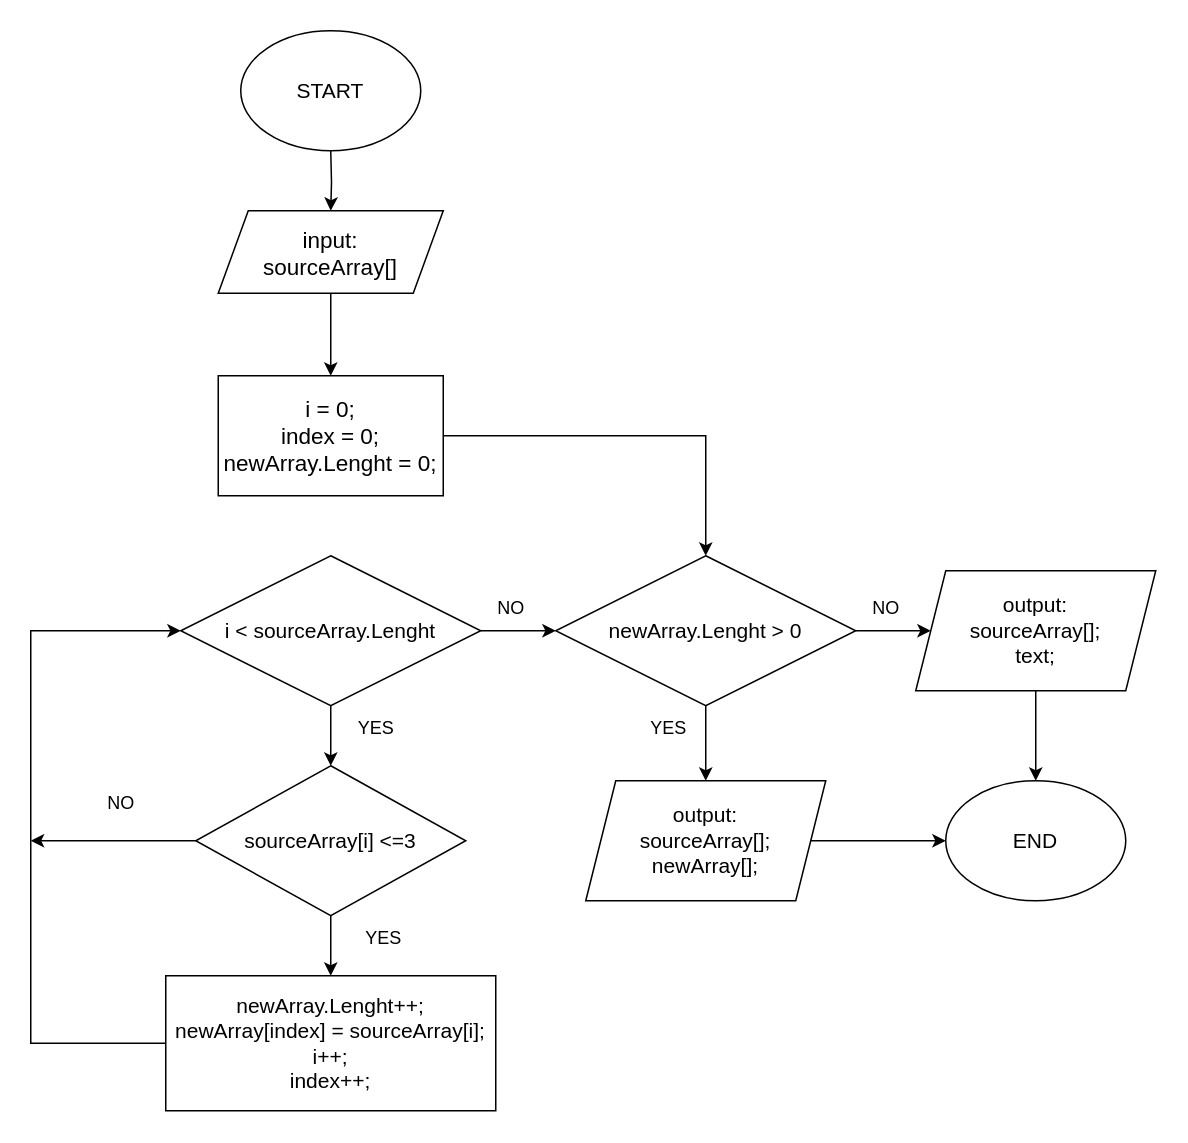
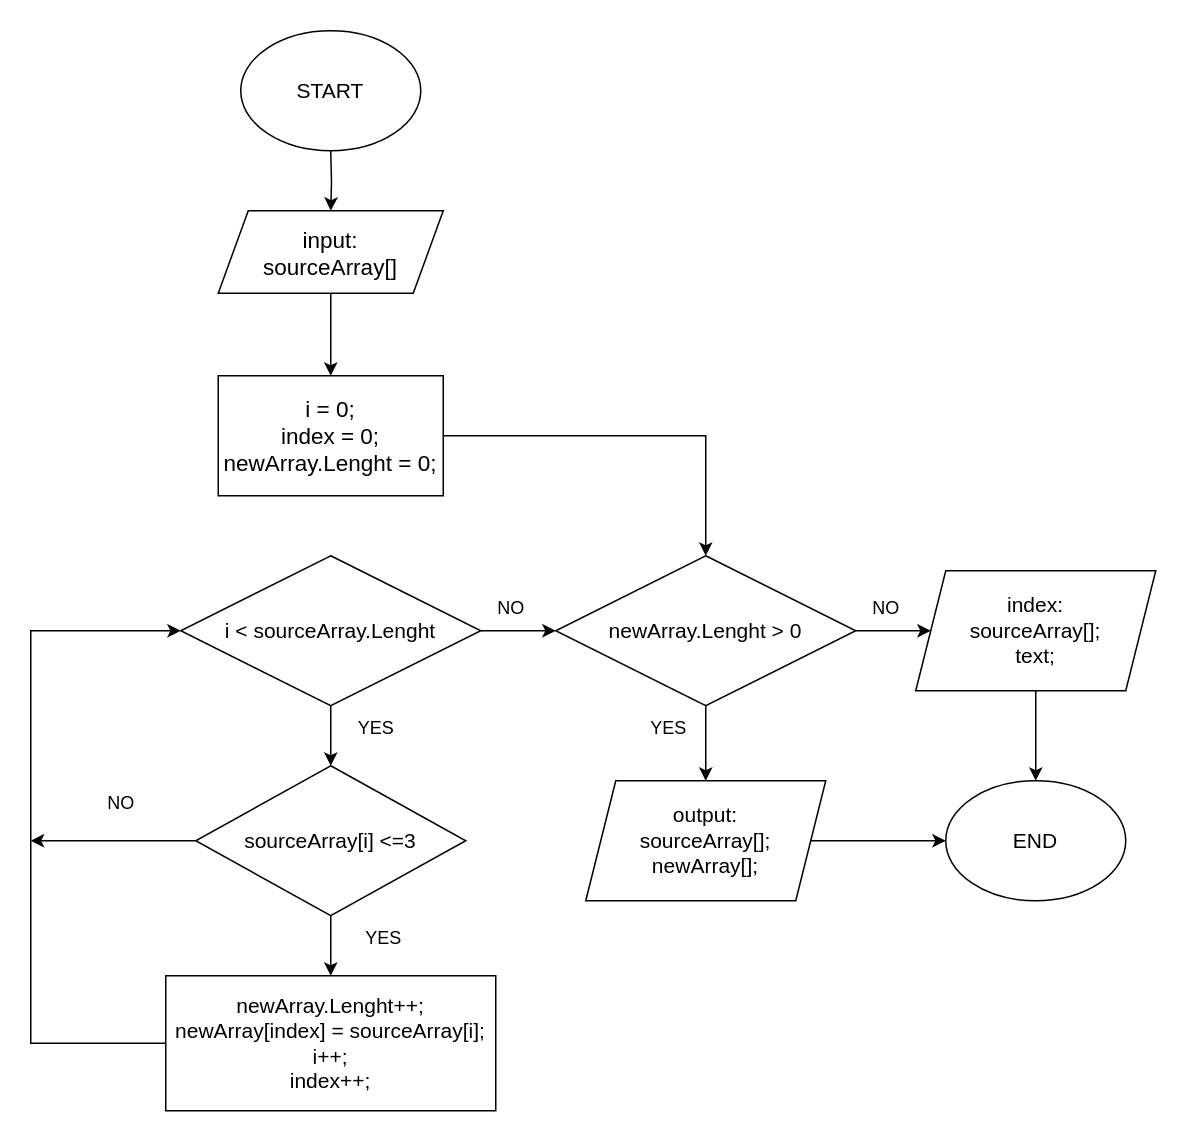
node "output: sourceArray[]; text;": label "output: sourceArray[]; text;" -> "index: sourceArray[]; text;"
